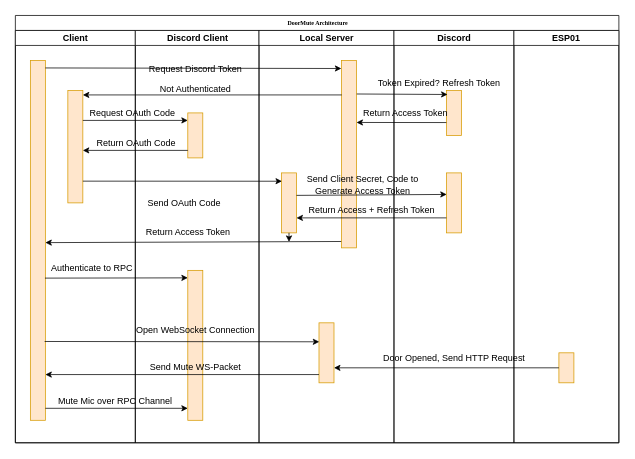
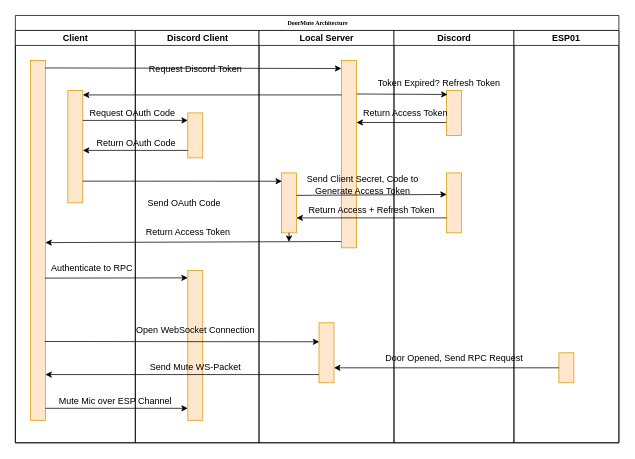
node "Not Authenticated": removed
node "Door Opened, Send HTTP Request": label "Door Opened, Send HTTP Request" -> "Door Opened, Send RPC Request"
node "Mute Mic over RPC Channel": label "Mute Mic over RPC Channel" -> "Mute Mic over ESP Channel"
